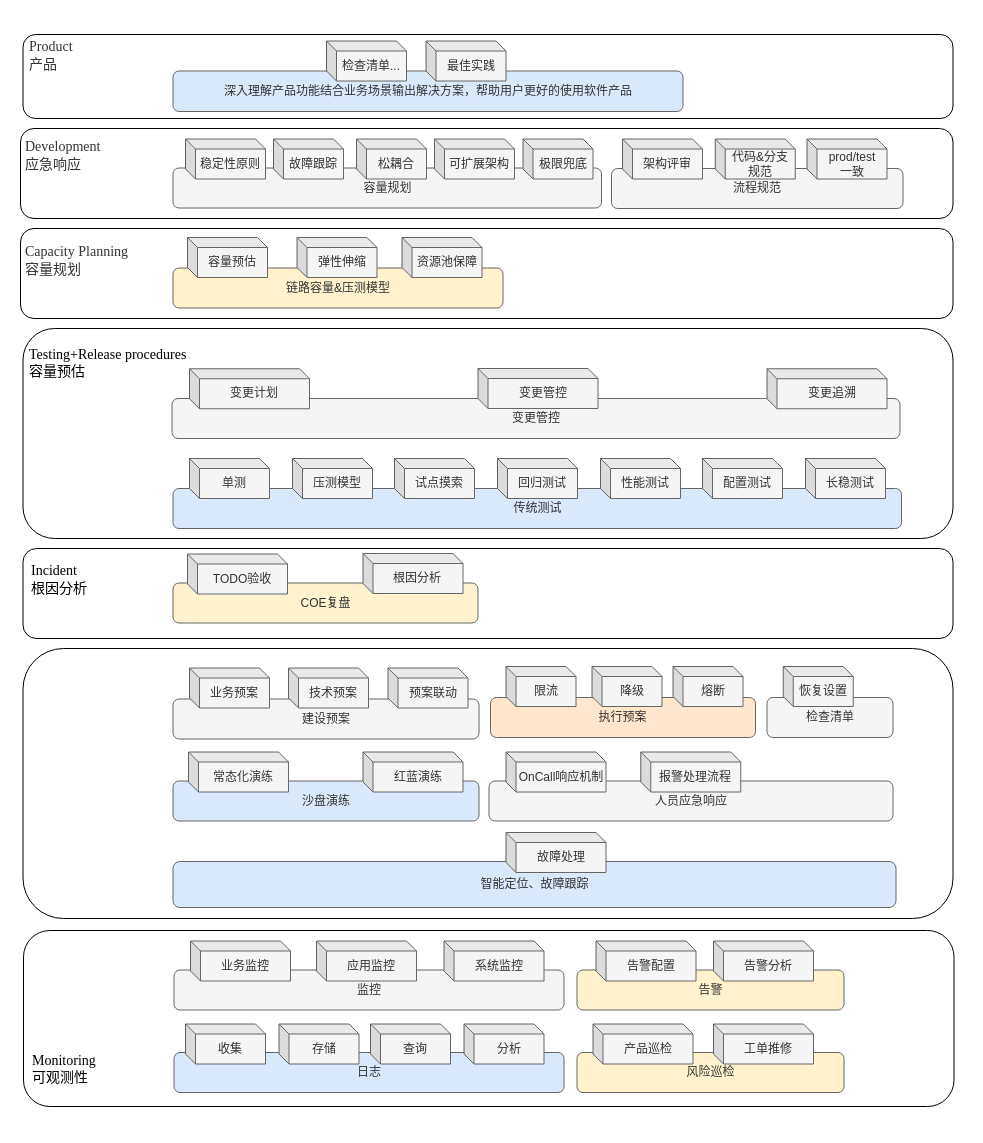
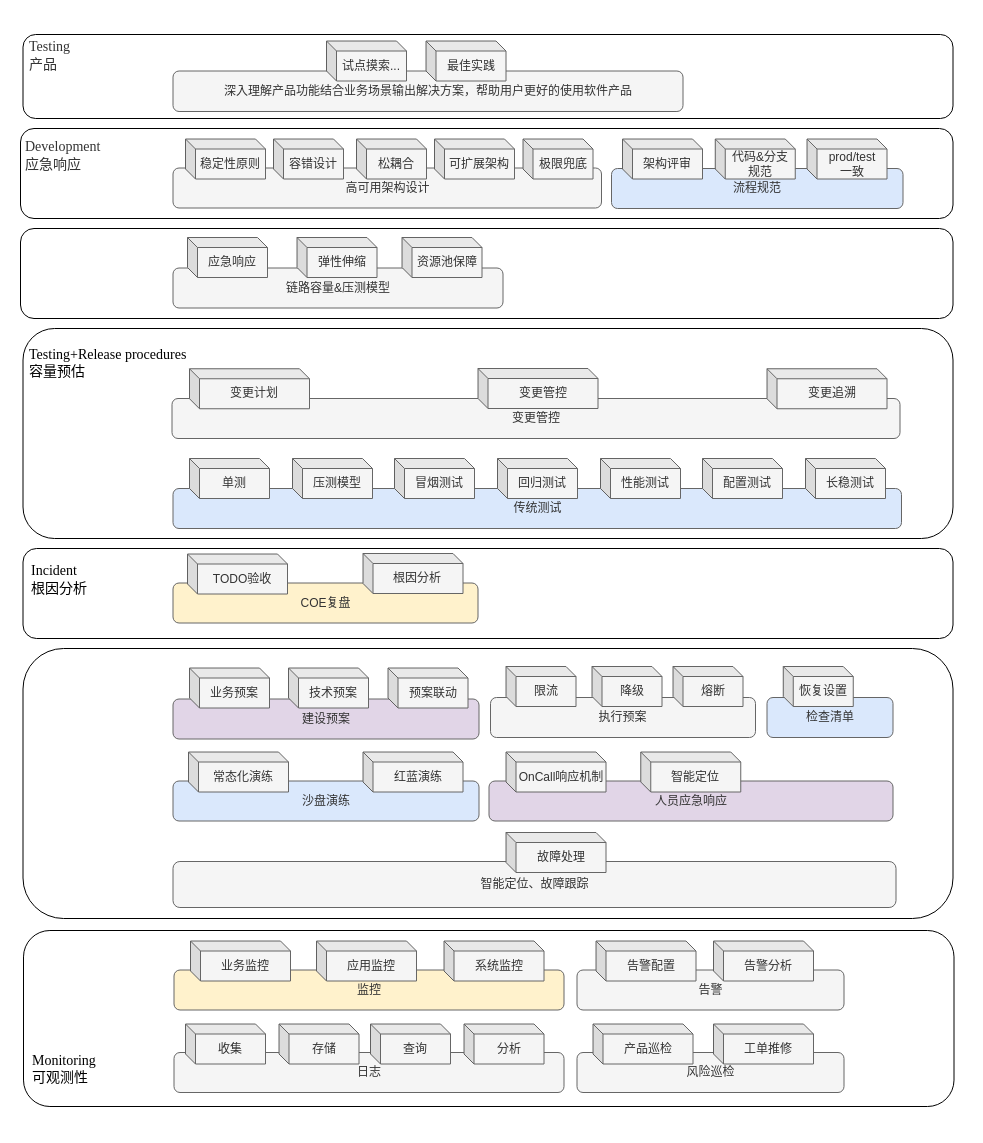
node "Product 产品": label "Product 产品" -> "Testing 产品"
node "检查清单...": label "检查清单..." -> "试点摸索..."
node "深入理解产品功能结合业务场景输出解决方案，帮助用户更好的使用软件产品": fillcolor #dae8fc -> #f5f5f5
node "故障跟踪": label "故障跟踪" -> "容错设计"
node "容量规划": label "容量规划" -> "高可用架构设计"
node "流程规范": fillcolor #f5f5f5 -> #dae8fc
node "Capacity Planning 容量规划": removed
node "容量预估": label "容量预估" -> "应急响应"
node "链路容量&压测模型": fillcolor #fff2cc -> #f5f5f5
node "试点摸索": label "试点摸索" -> "冒烟测试"
node "执行预案": fillcolor #ffe6cc -> #f5f5f5
node "检查清单": fillcolor #f5f5f5 -> #dae8fc
node "建设预案": fillcolor #f5f5f5 -> #e1d5e7
node "报警处理流程": label "报警处理流程" -> "智能定位"
node "人员应急响应": fillcolor #f5f5f5 -> #e1d5e7
node "智能定位、故障跟踪": fillcolor #dae8fc -> #f5f5f5
node "监控": fillcolor #f5f5f5 -> #fff2cc
node "告警": fillcolor #fff2cc -> #f5f5f5
node "日志": fillcolor #dae8fc -> #f5f5f5
node "风险巡检": fillcolor #fff2cc -> #f5f5f5
